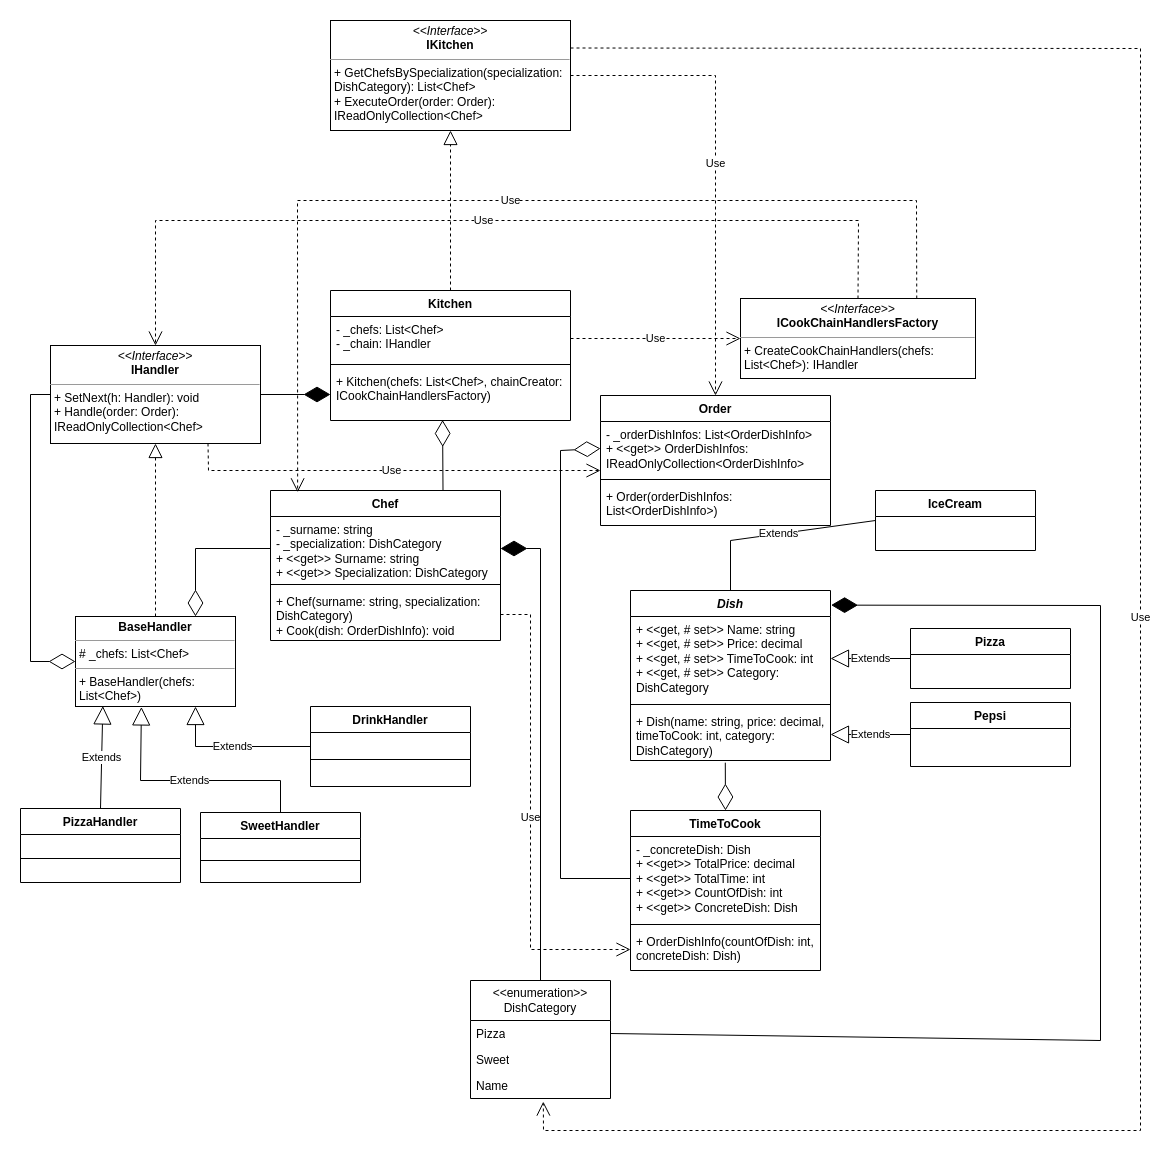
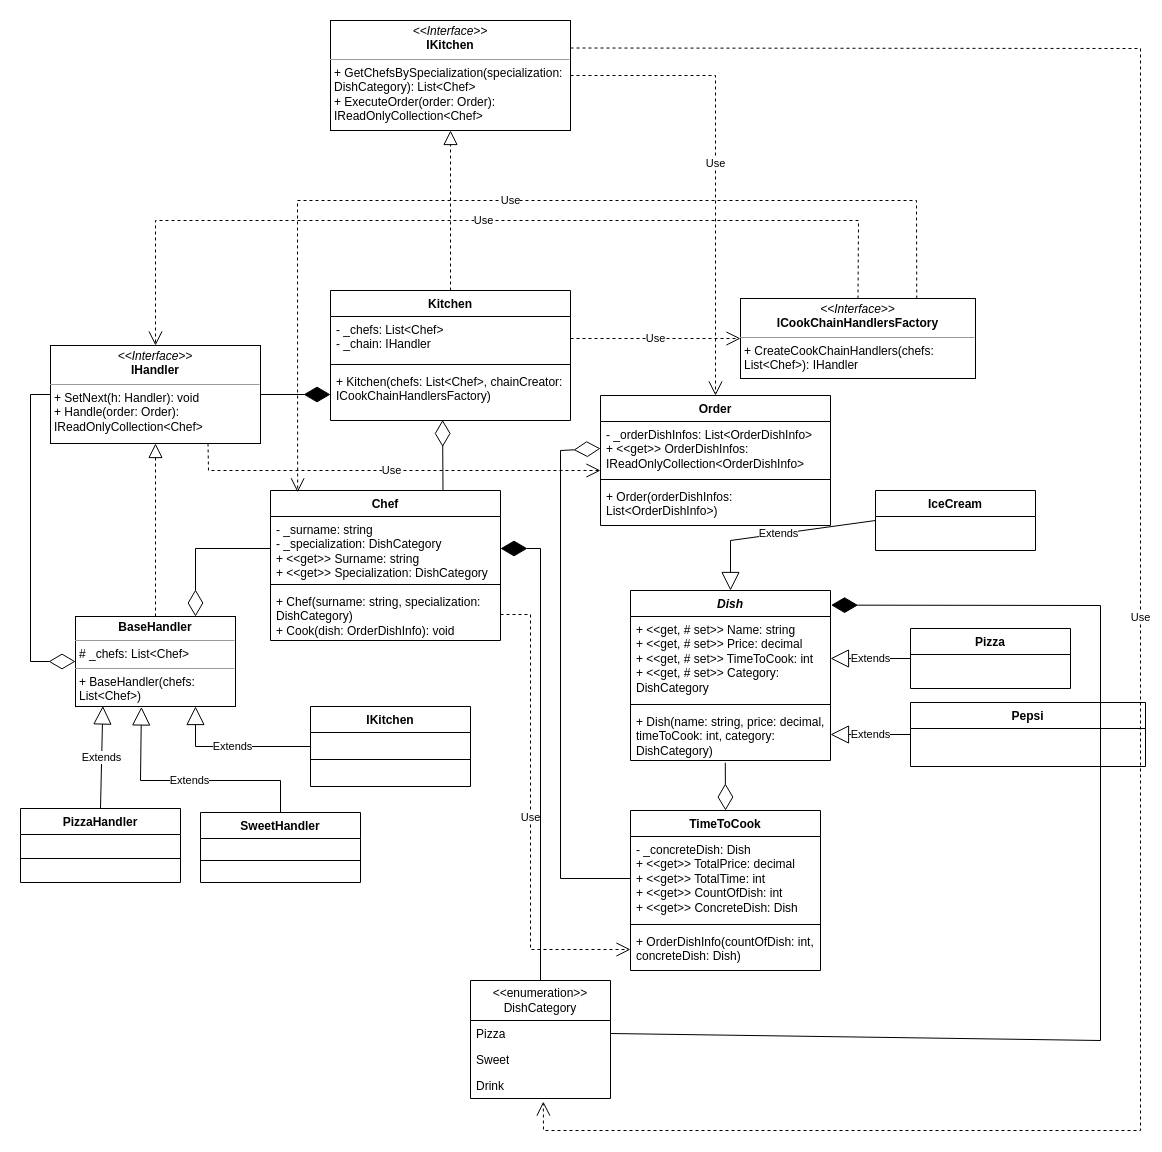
edge "IceCream" -- "Dish": arrowhead none -> block
node "DrinkHandler": label "DrinkHandler" -> "IKitchen"
node "Pepsi": size 160x64 -> 235x64
node "Name": label "Name" -> "Drink"
